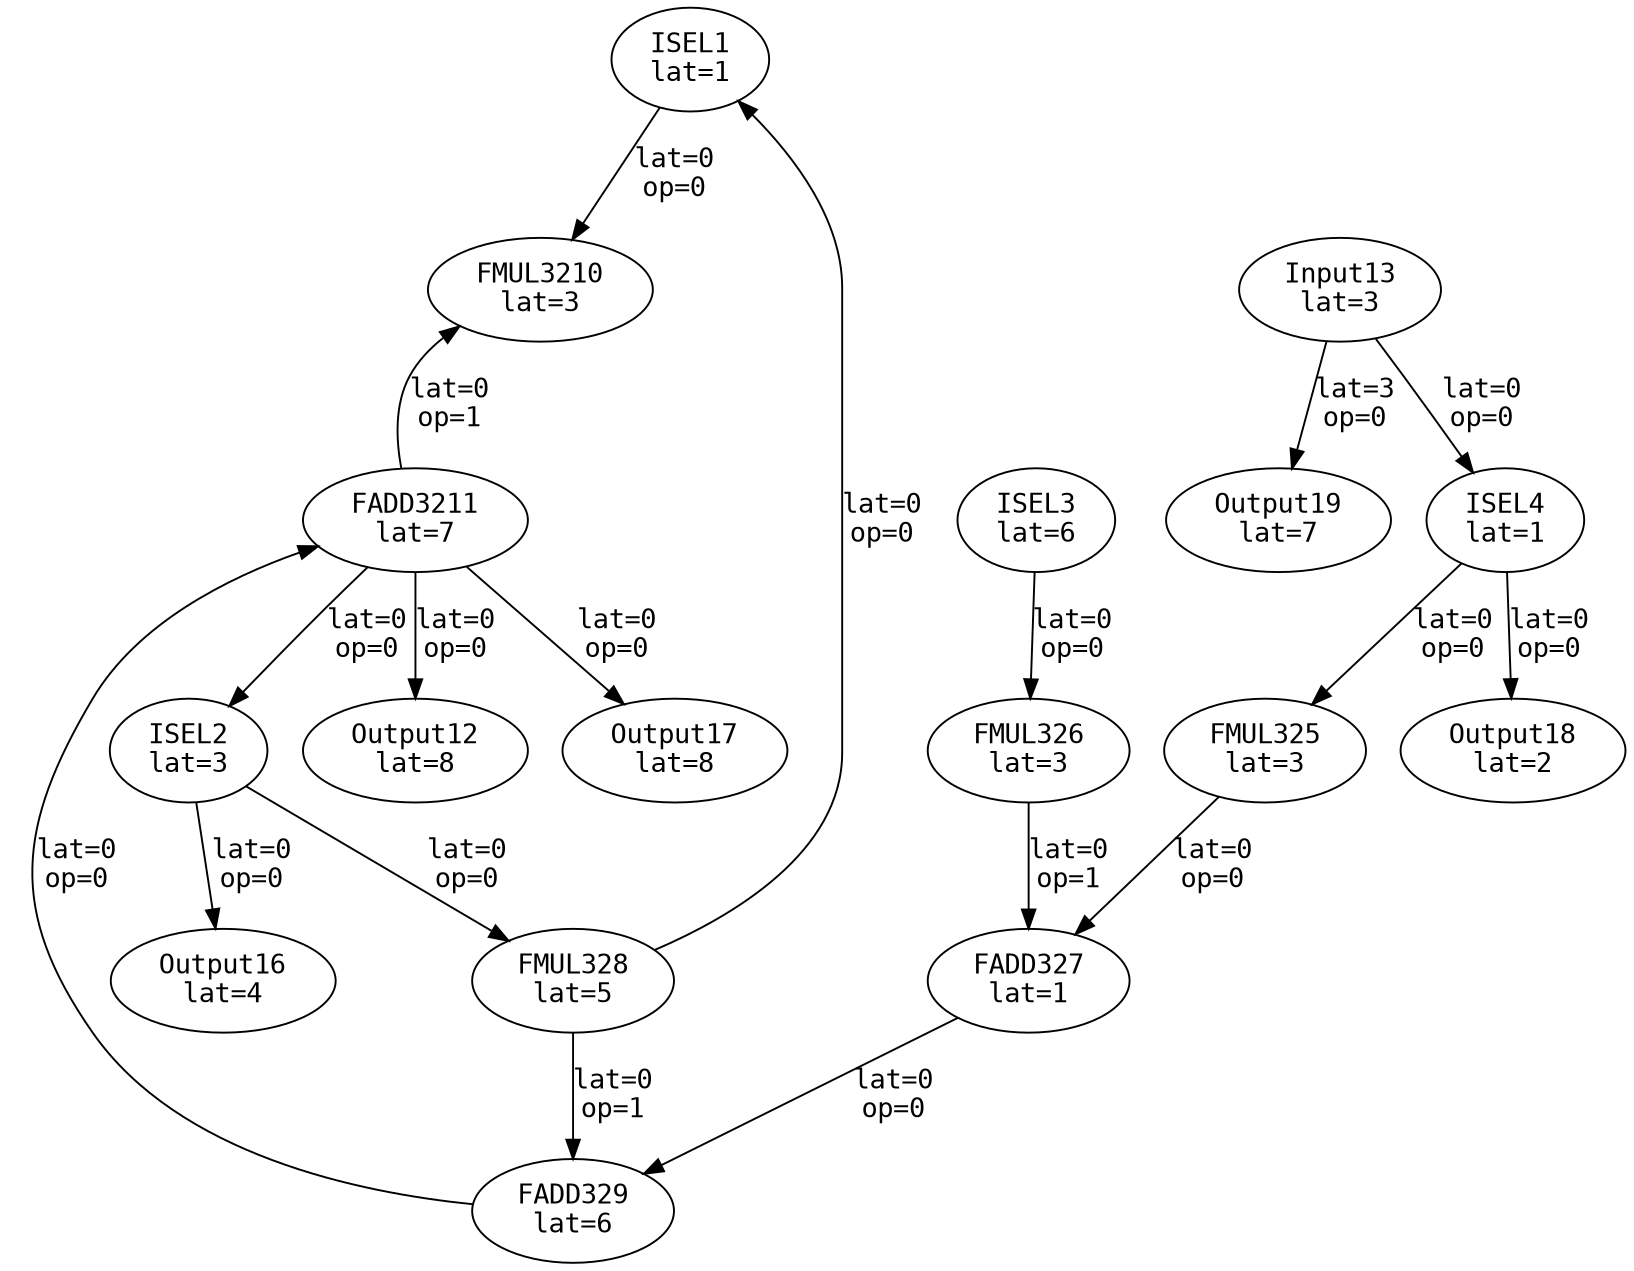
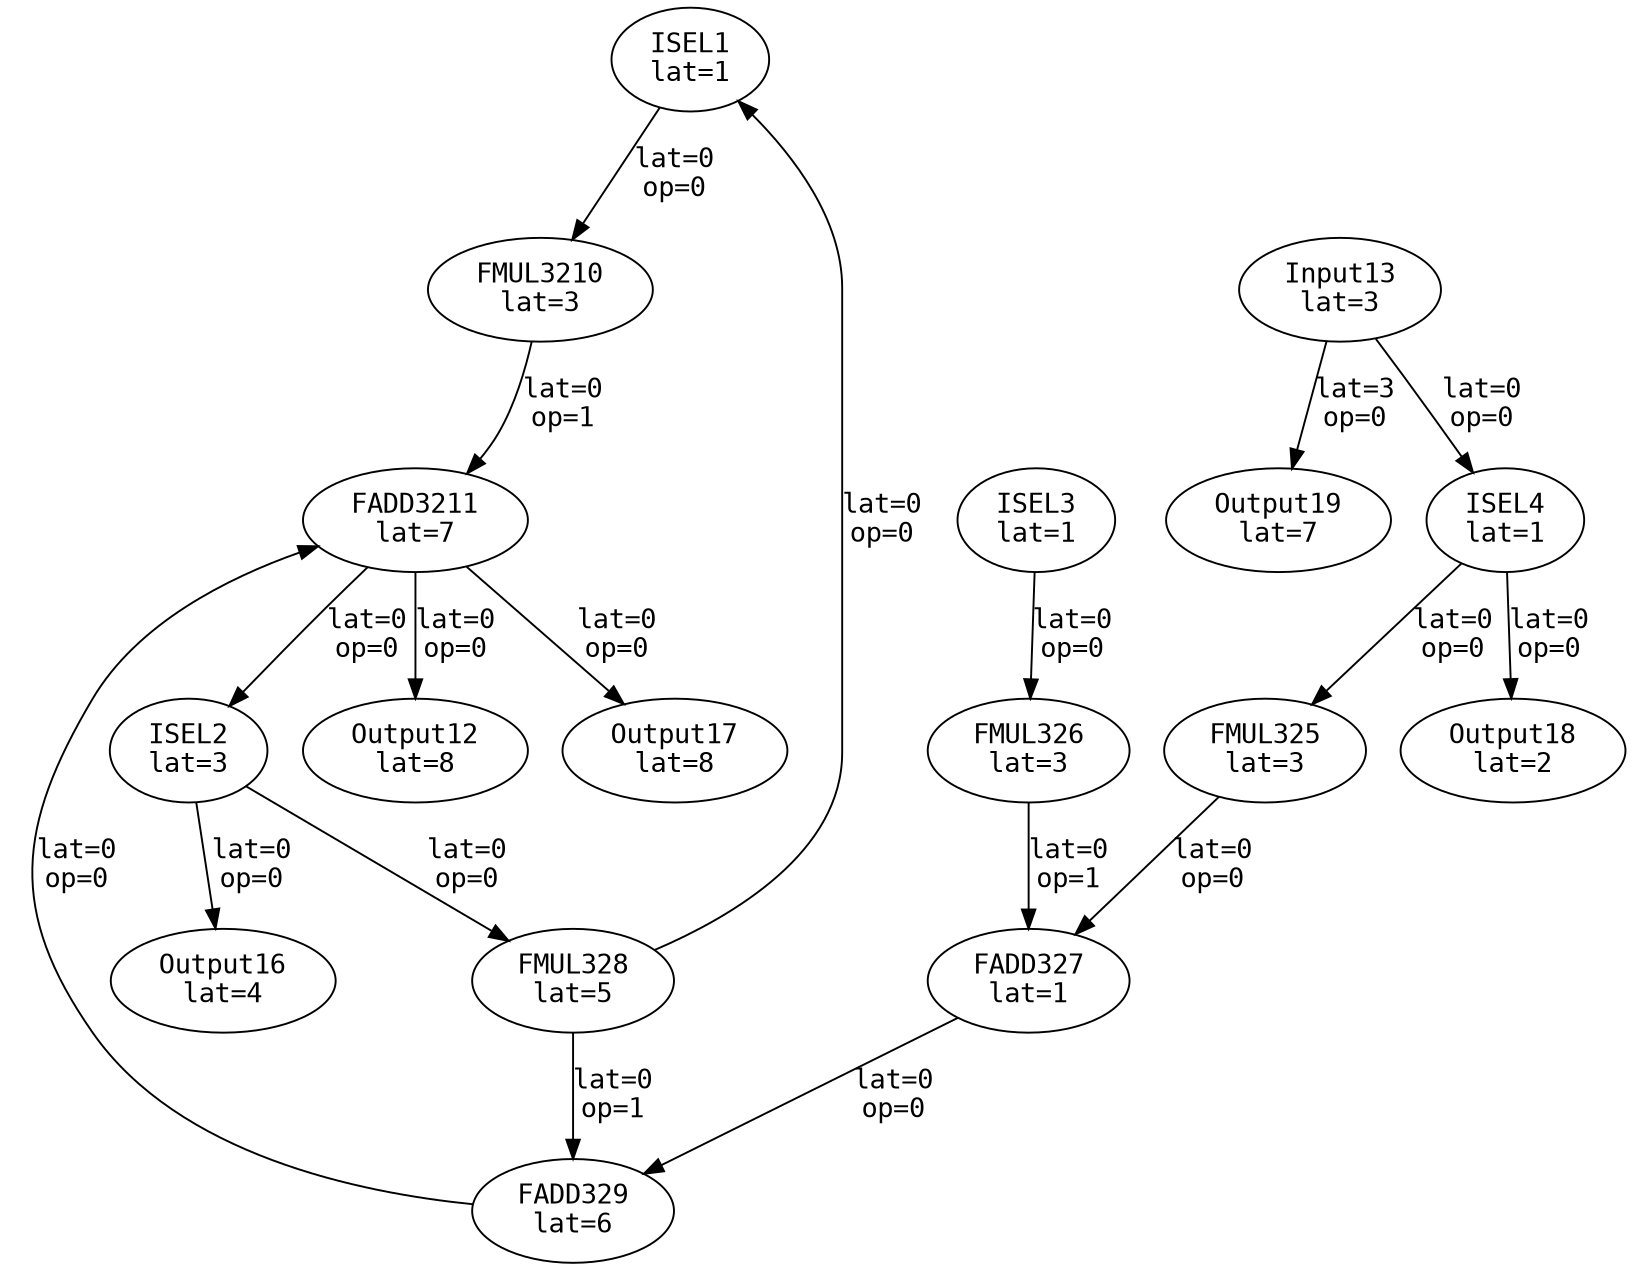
edge "FADD3211 lat=7" -> "FMUL3210 lat=3": reversed
node "ISEL3 lat=6": label "ISEL3 lat=6" -> "ISEL3 lat=1"
